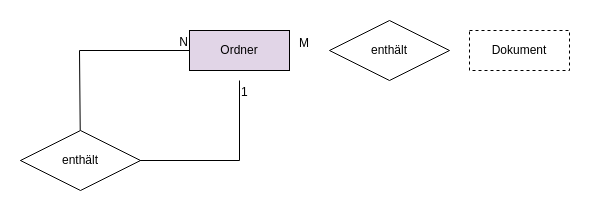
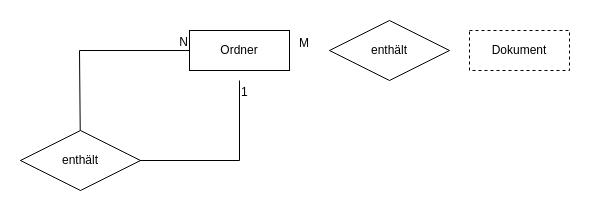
node "Ordner": fillcolor #e1d5e7 -> #ffffff
